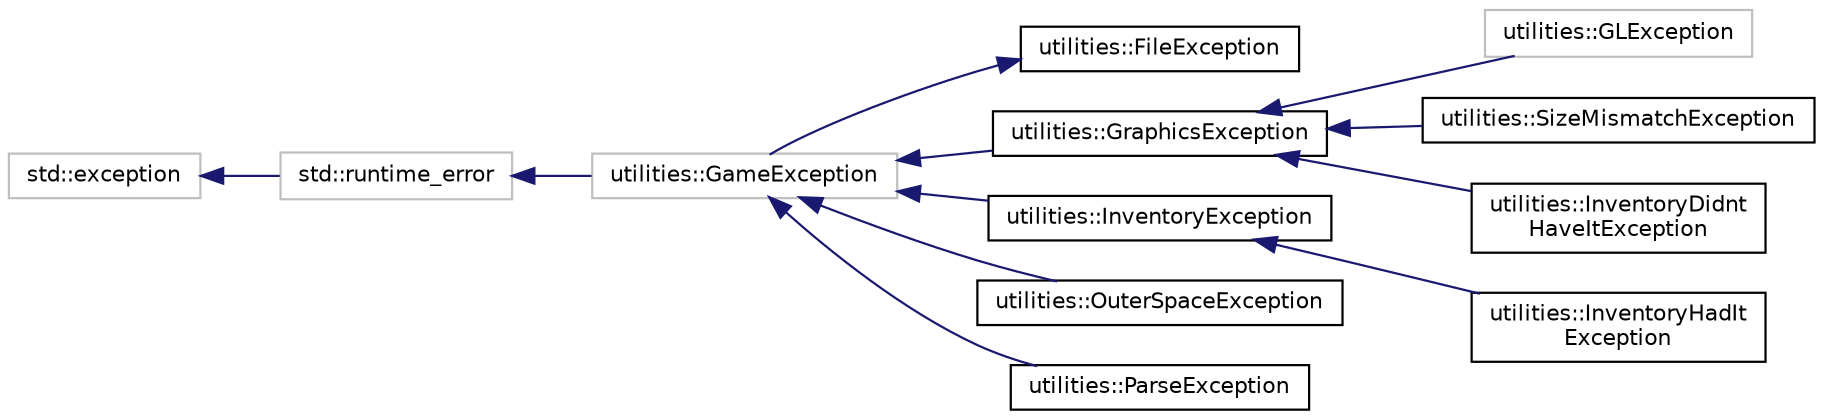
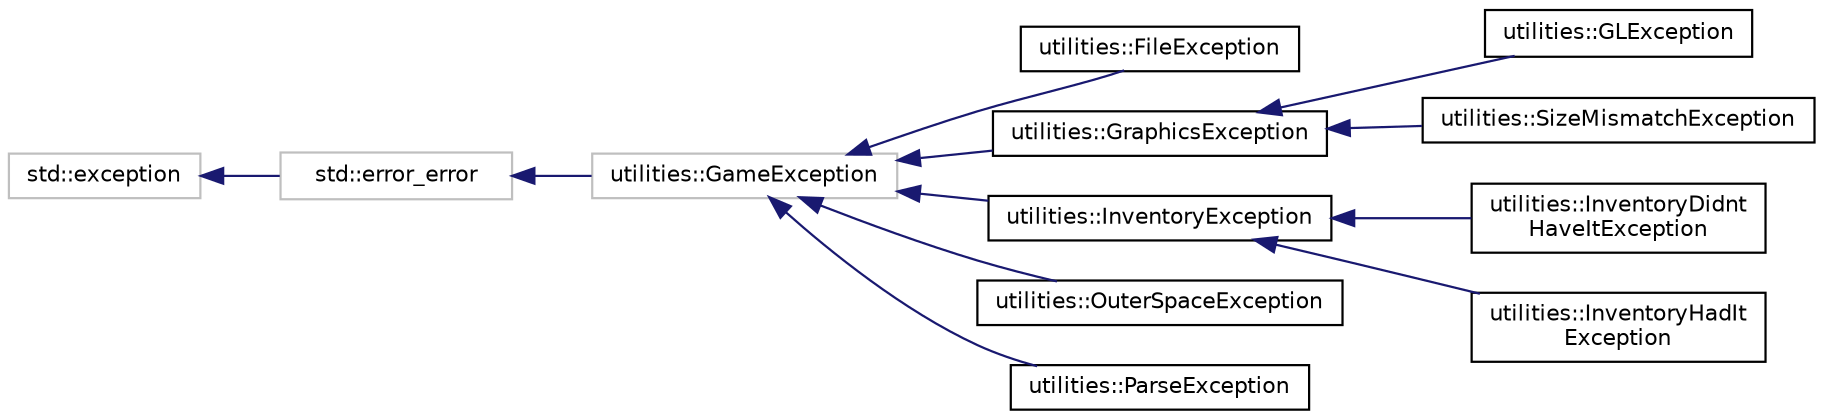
node "utilities::GLException": color grey75 -> black
edge "utilities::GameException" -> "utilities::FileException": reversed
edge "utilities::InventoryDidnt HaveItException" -> "utilities::GraphicsException": now "utilities::InventoryDidnt HaveItException" -> "utilities::InventoryException"
node "std::runtime_error": label "std::runtime_error" -> "std::error_error"
